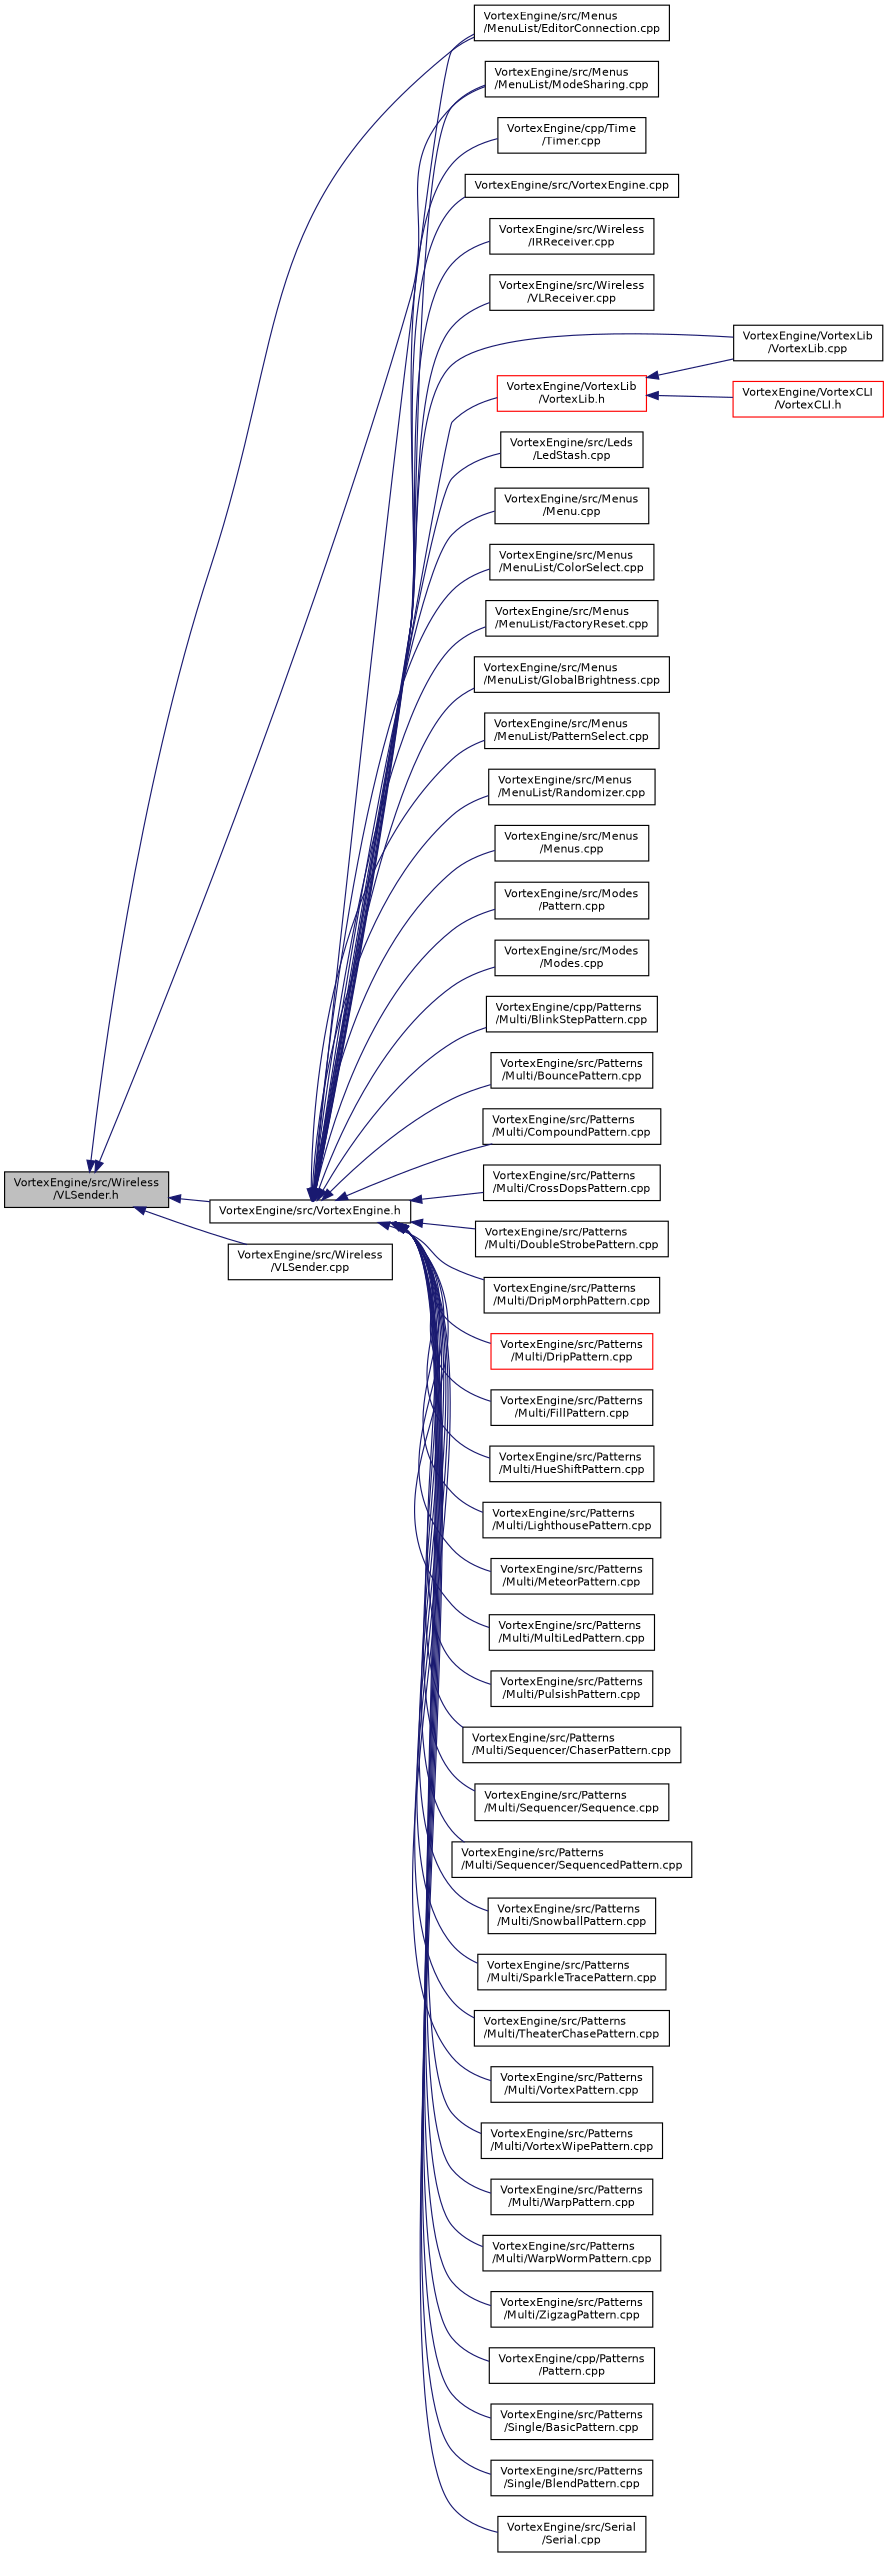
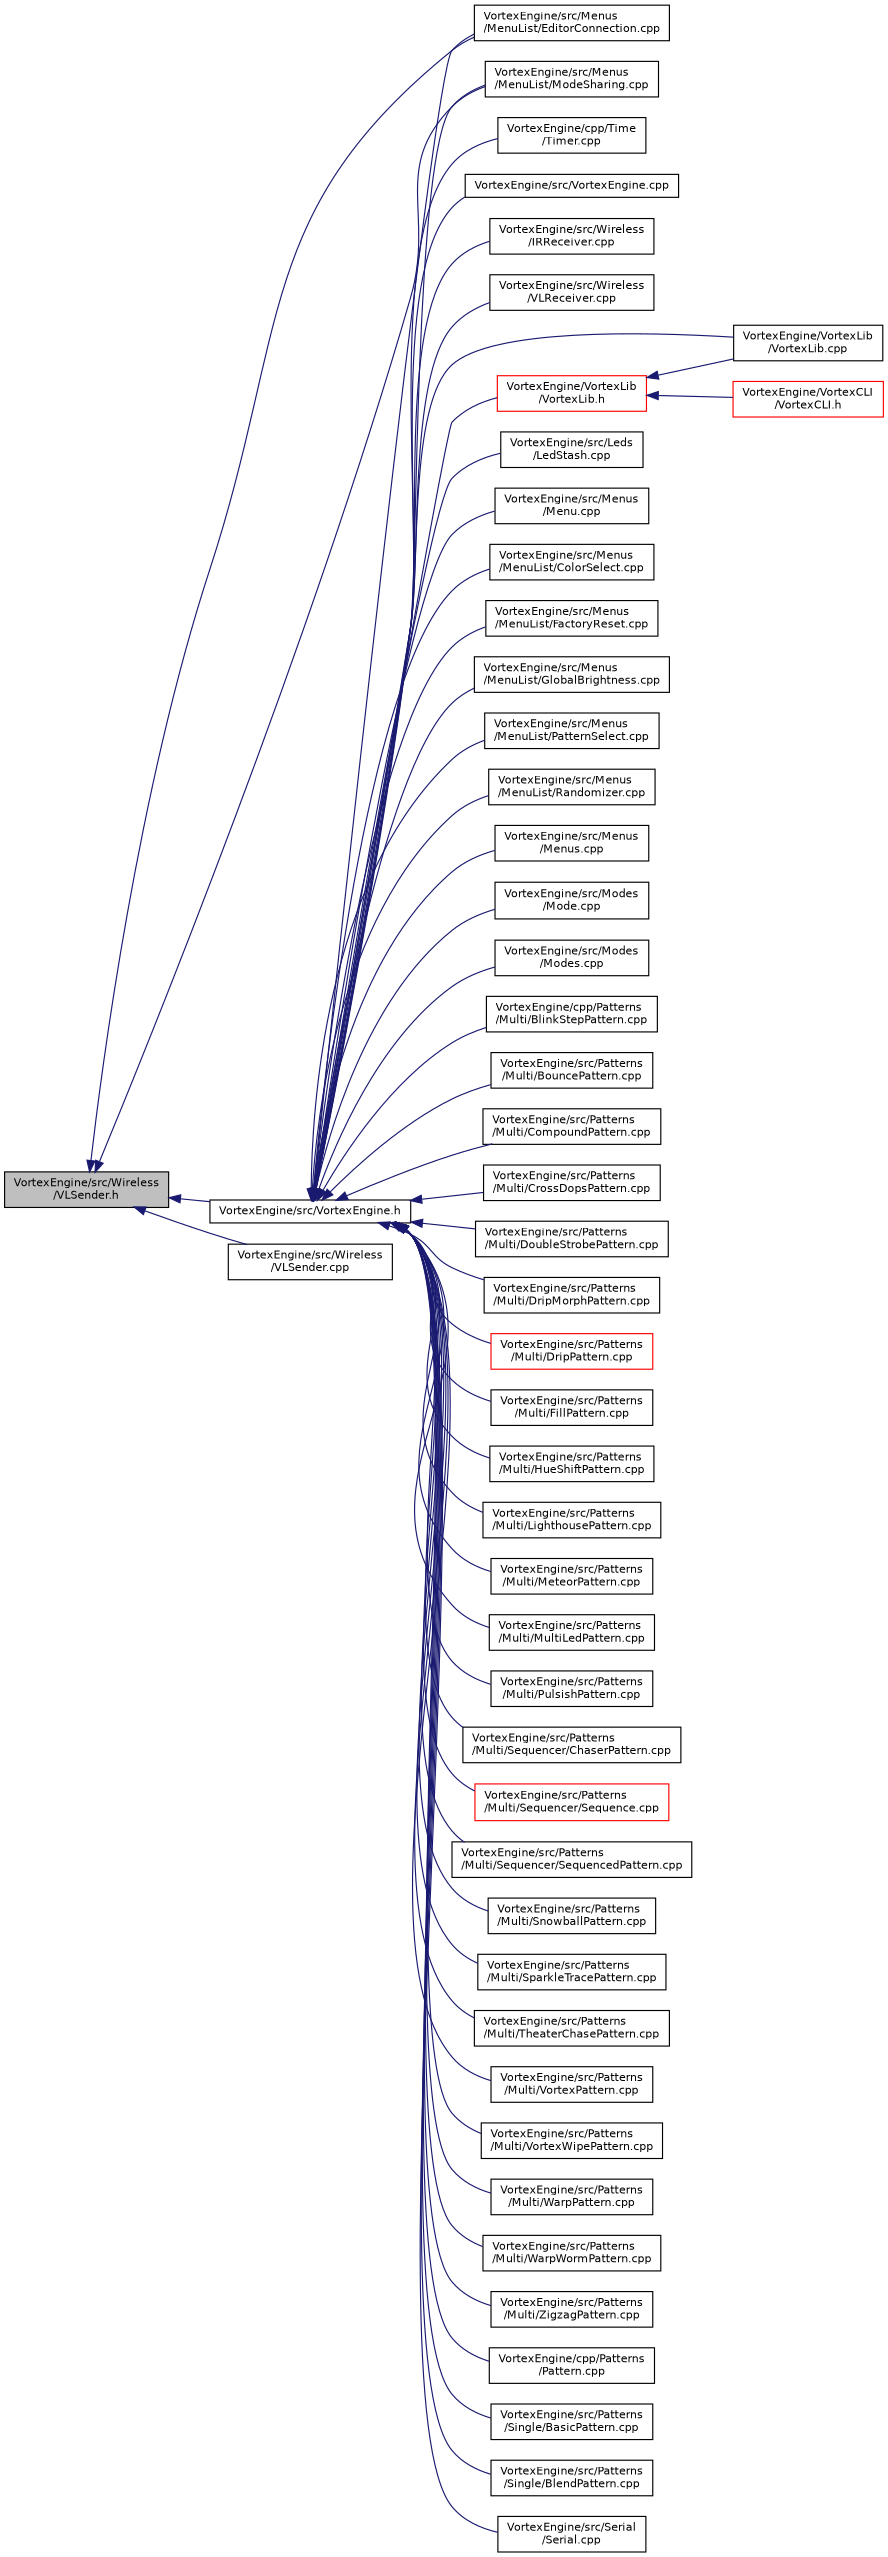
node "VortexEngine/src/Modes /Pattern.cpp": label "VortexEngine/src/Modes /Pattern.cpp" -> "VortexEngine/src/Modes /Mode.cpp"
node "VortexEngine/src/Patterns /Multi/Sequencer/Sequence.cpp": color black -> red
